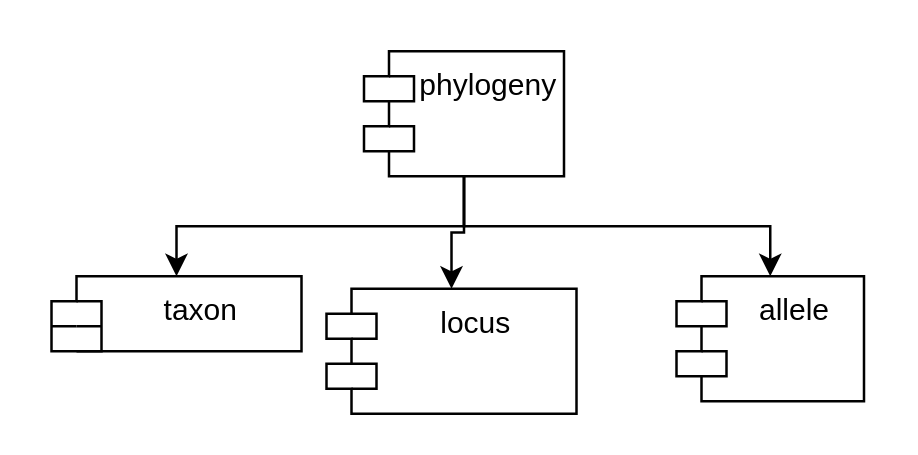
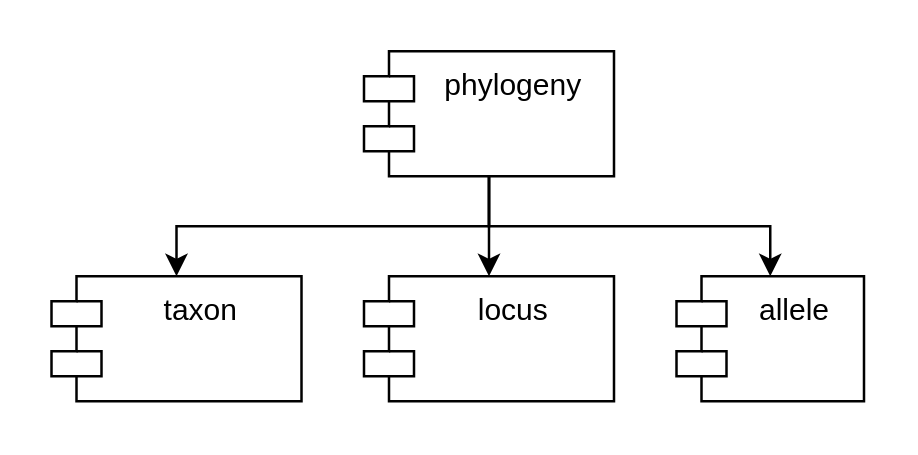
node "phylogeny": size 200x125 -> 250x125
node "taxon": size 250x75 -> 250x125
node "locus": moved (451, 351) -> (489, 339)
